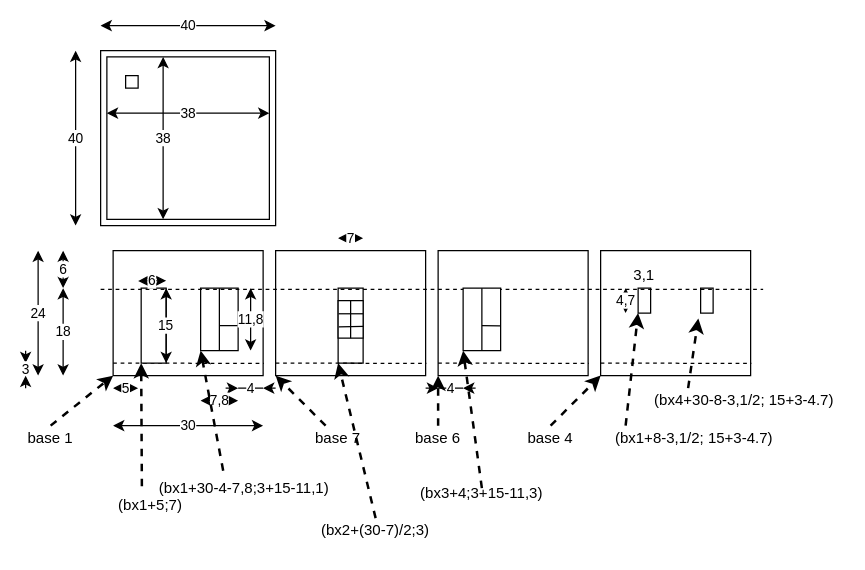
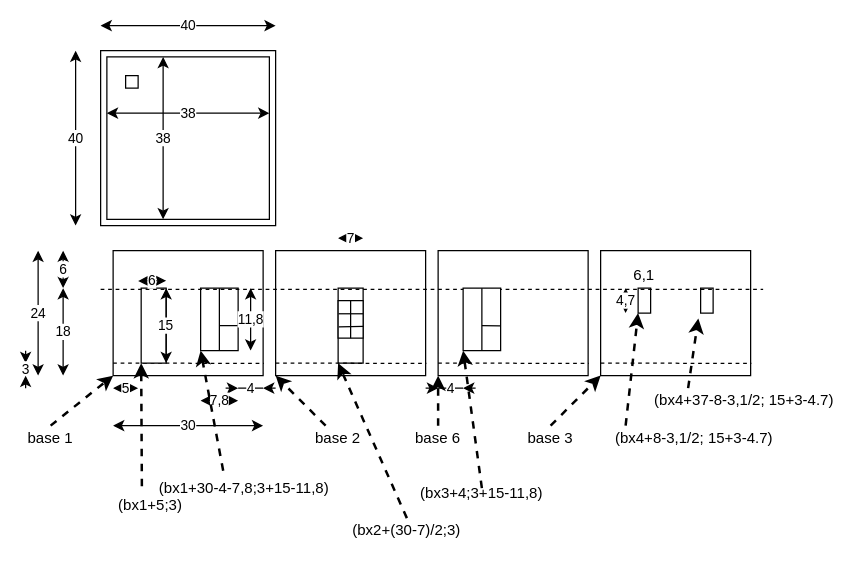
node "3,1": label "3,1" -> "6,1"
node "(bx4+30-8-3,1/2; 15+3-4.7)": label "(bx4+30-8-3,1/2; 15+3-4.7)" -> "(bx4+37-8-3,1/2; 15+3-4.7)"
node "base 7": label "base 7" -> "base 2"
node "base 4": label "base 4" -> "base 3"
node "(bx1+8-3,1/2; 15+3-4.7)": label "(bx1+8-3,1/2; 15+3-4.7)" -> "(bx4+8-3,1/2; 15+3-4.7)"
node "(bx1+30-4-7,8;3+15-11,1)": label "(bx1+30-4-7,8;3+15-11,1)" -> "(bx1+30-4-7,8;3+15-11,8)"
node "(bx3+4;3+15-11,3)": label "(bx3+4;3+15-11,3)" -> "(bx3+4;3+15-11,8)"
node "(bx1+5;7)": label "(bx1+5;7)" -> "(bx1+5;3)"
node "(bx2+(30-7)/2;3)": moved (376, 531) -> (407, 531)
